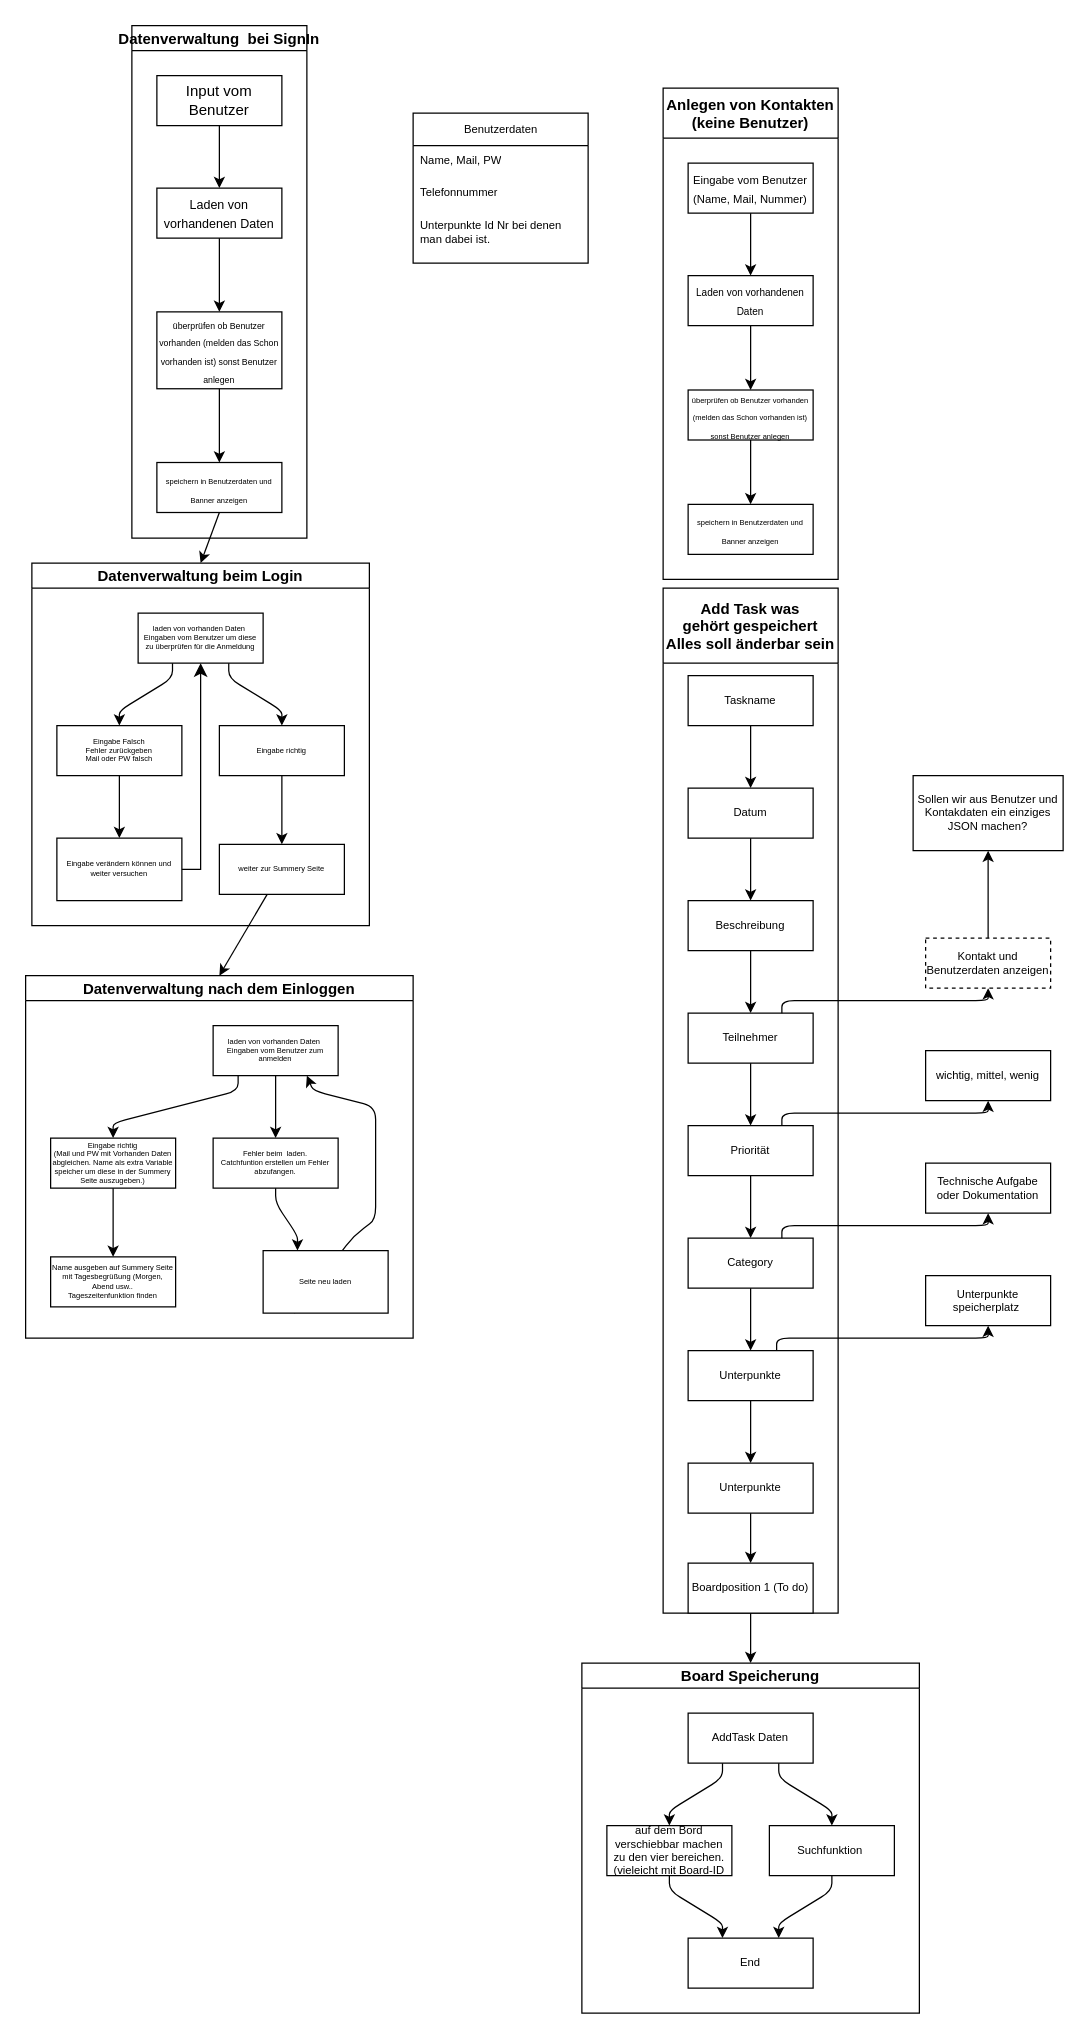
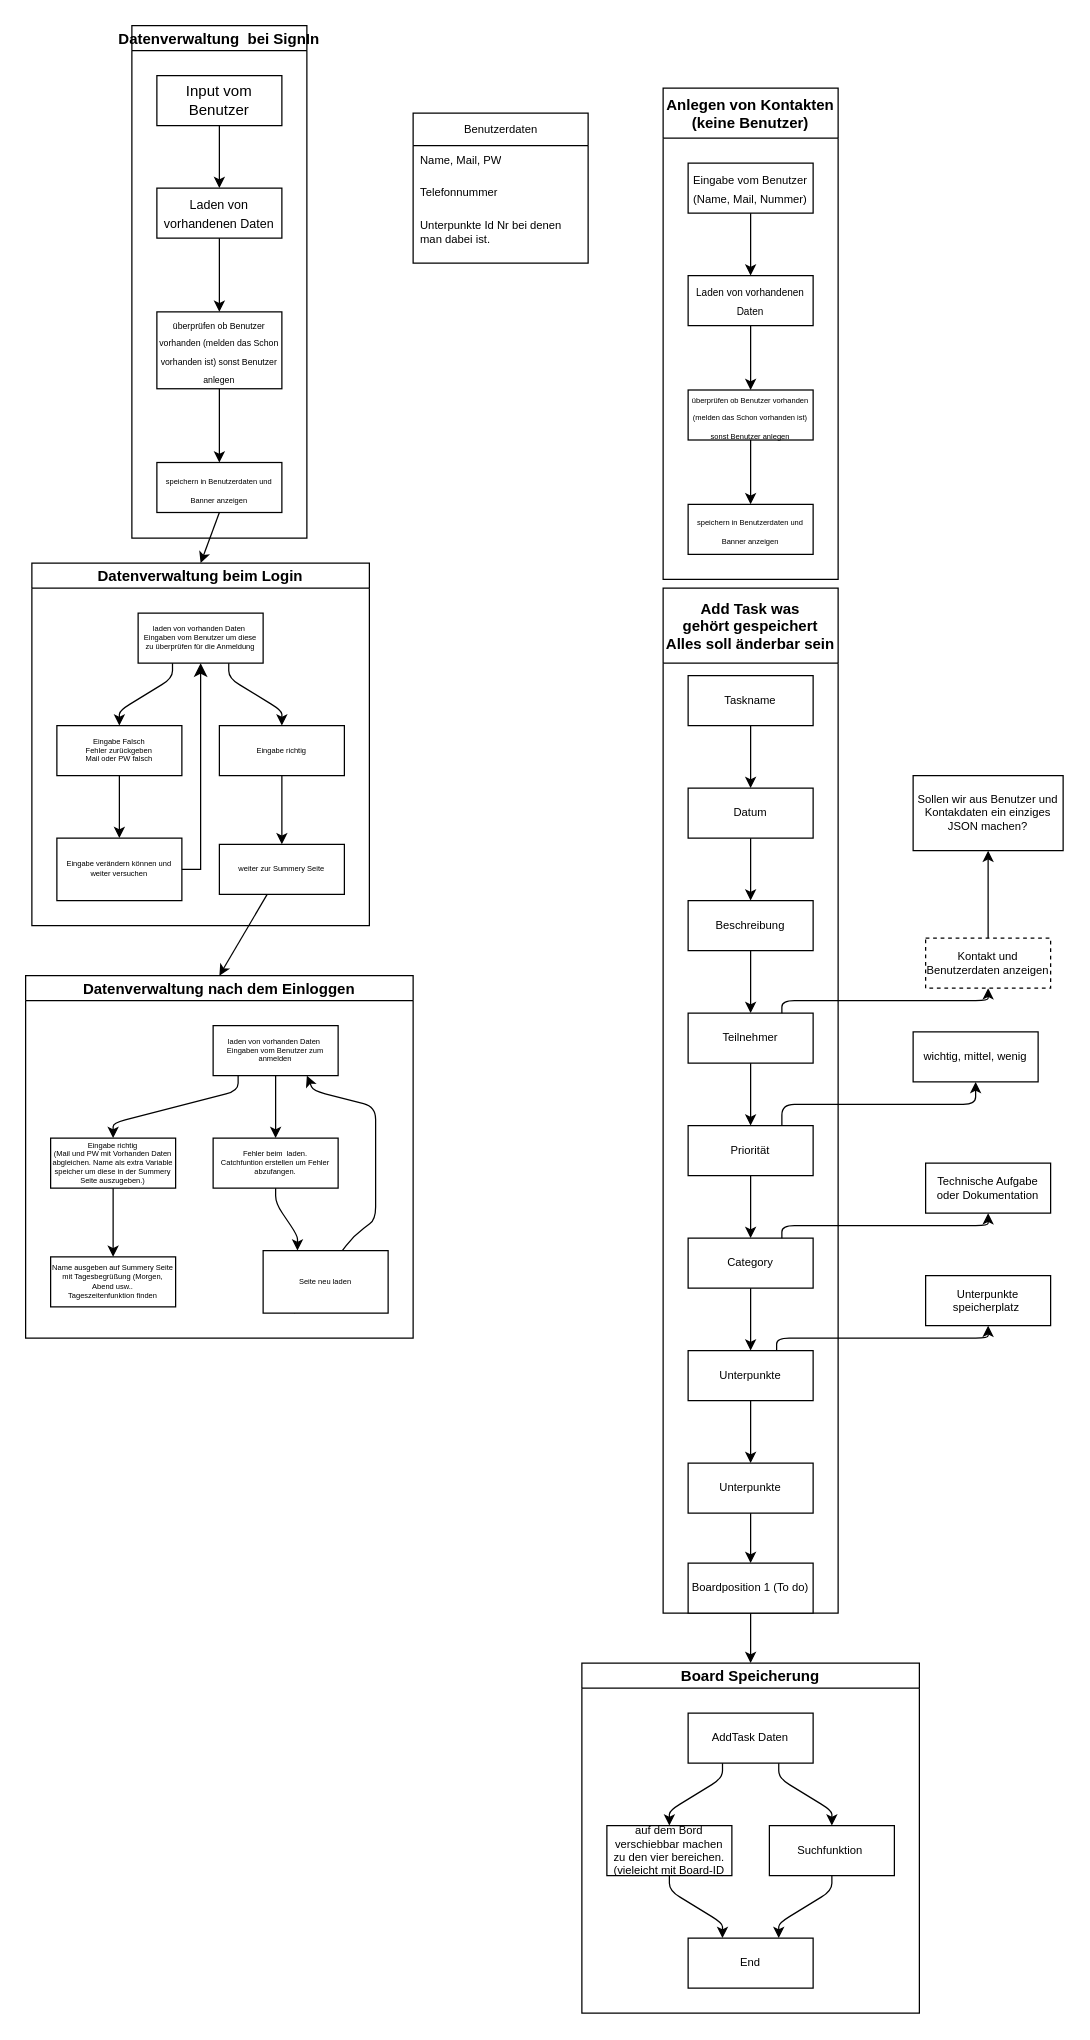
node "wichtig, mittel, wenig": moved (988, 1076) -> (976, 1057)
